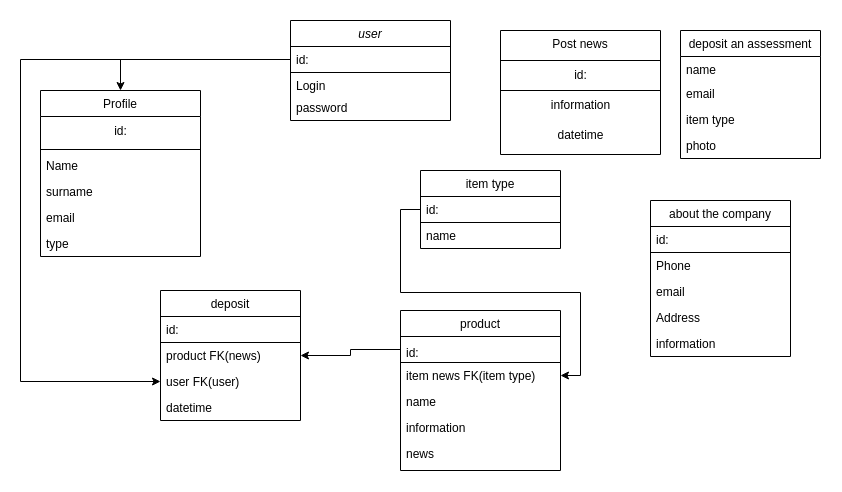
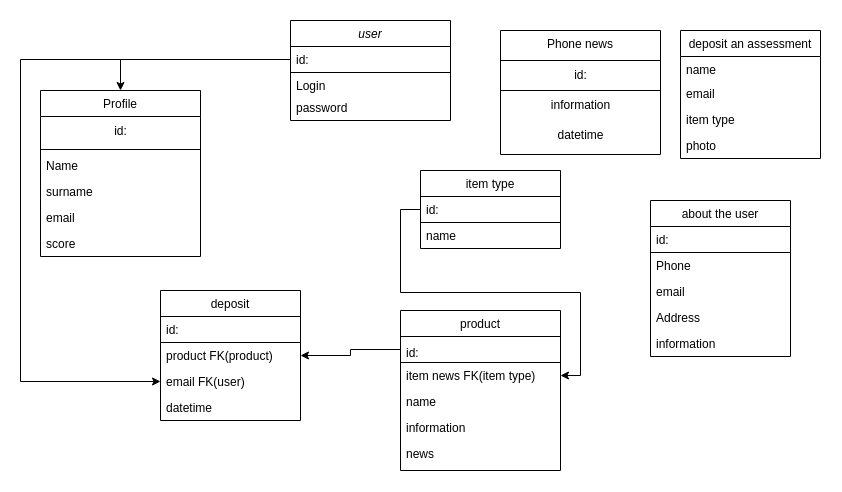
node "Post news": label "Post news" -> "Phone news"
node "about the company": label "about the company" -> "about the user"
node "type": label "type" -> "score"
node "product FK(news)": label "product FK(news)" -> "product FK(product)"
node "user FK(user)": label "user FK(user)" -> "email FK(user)"
